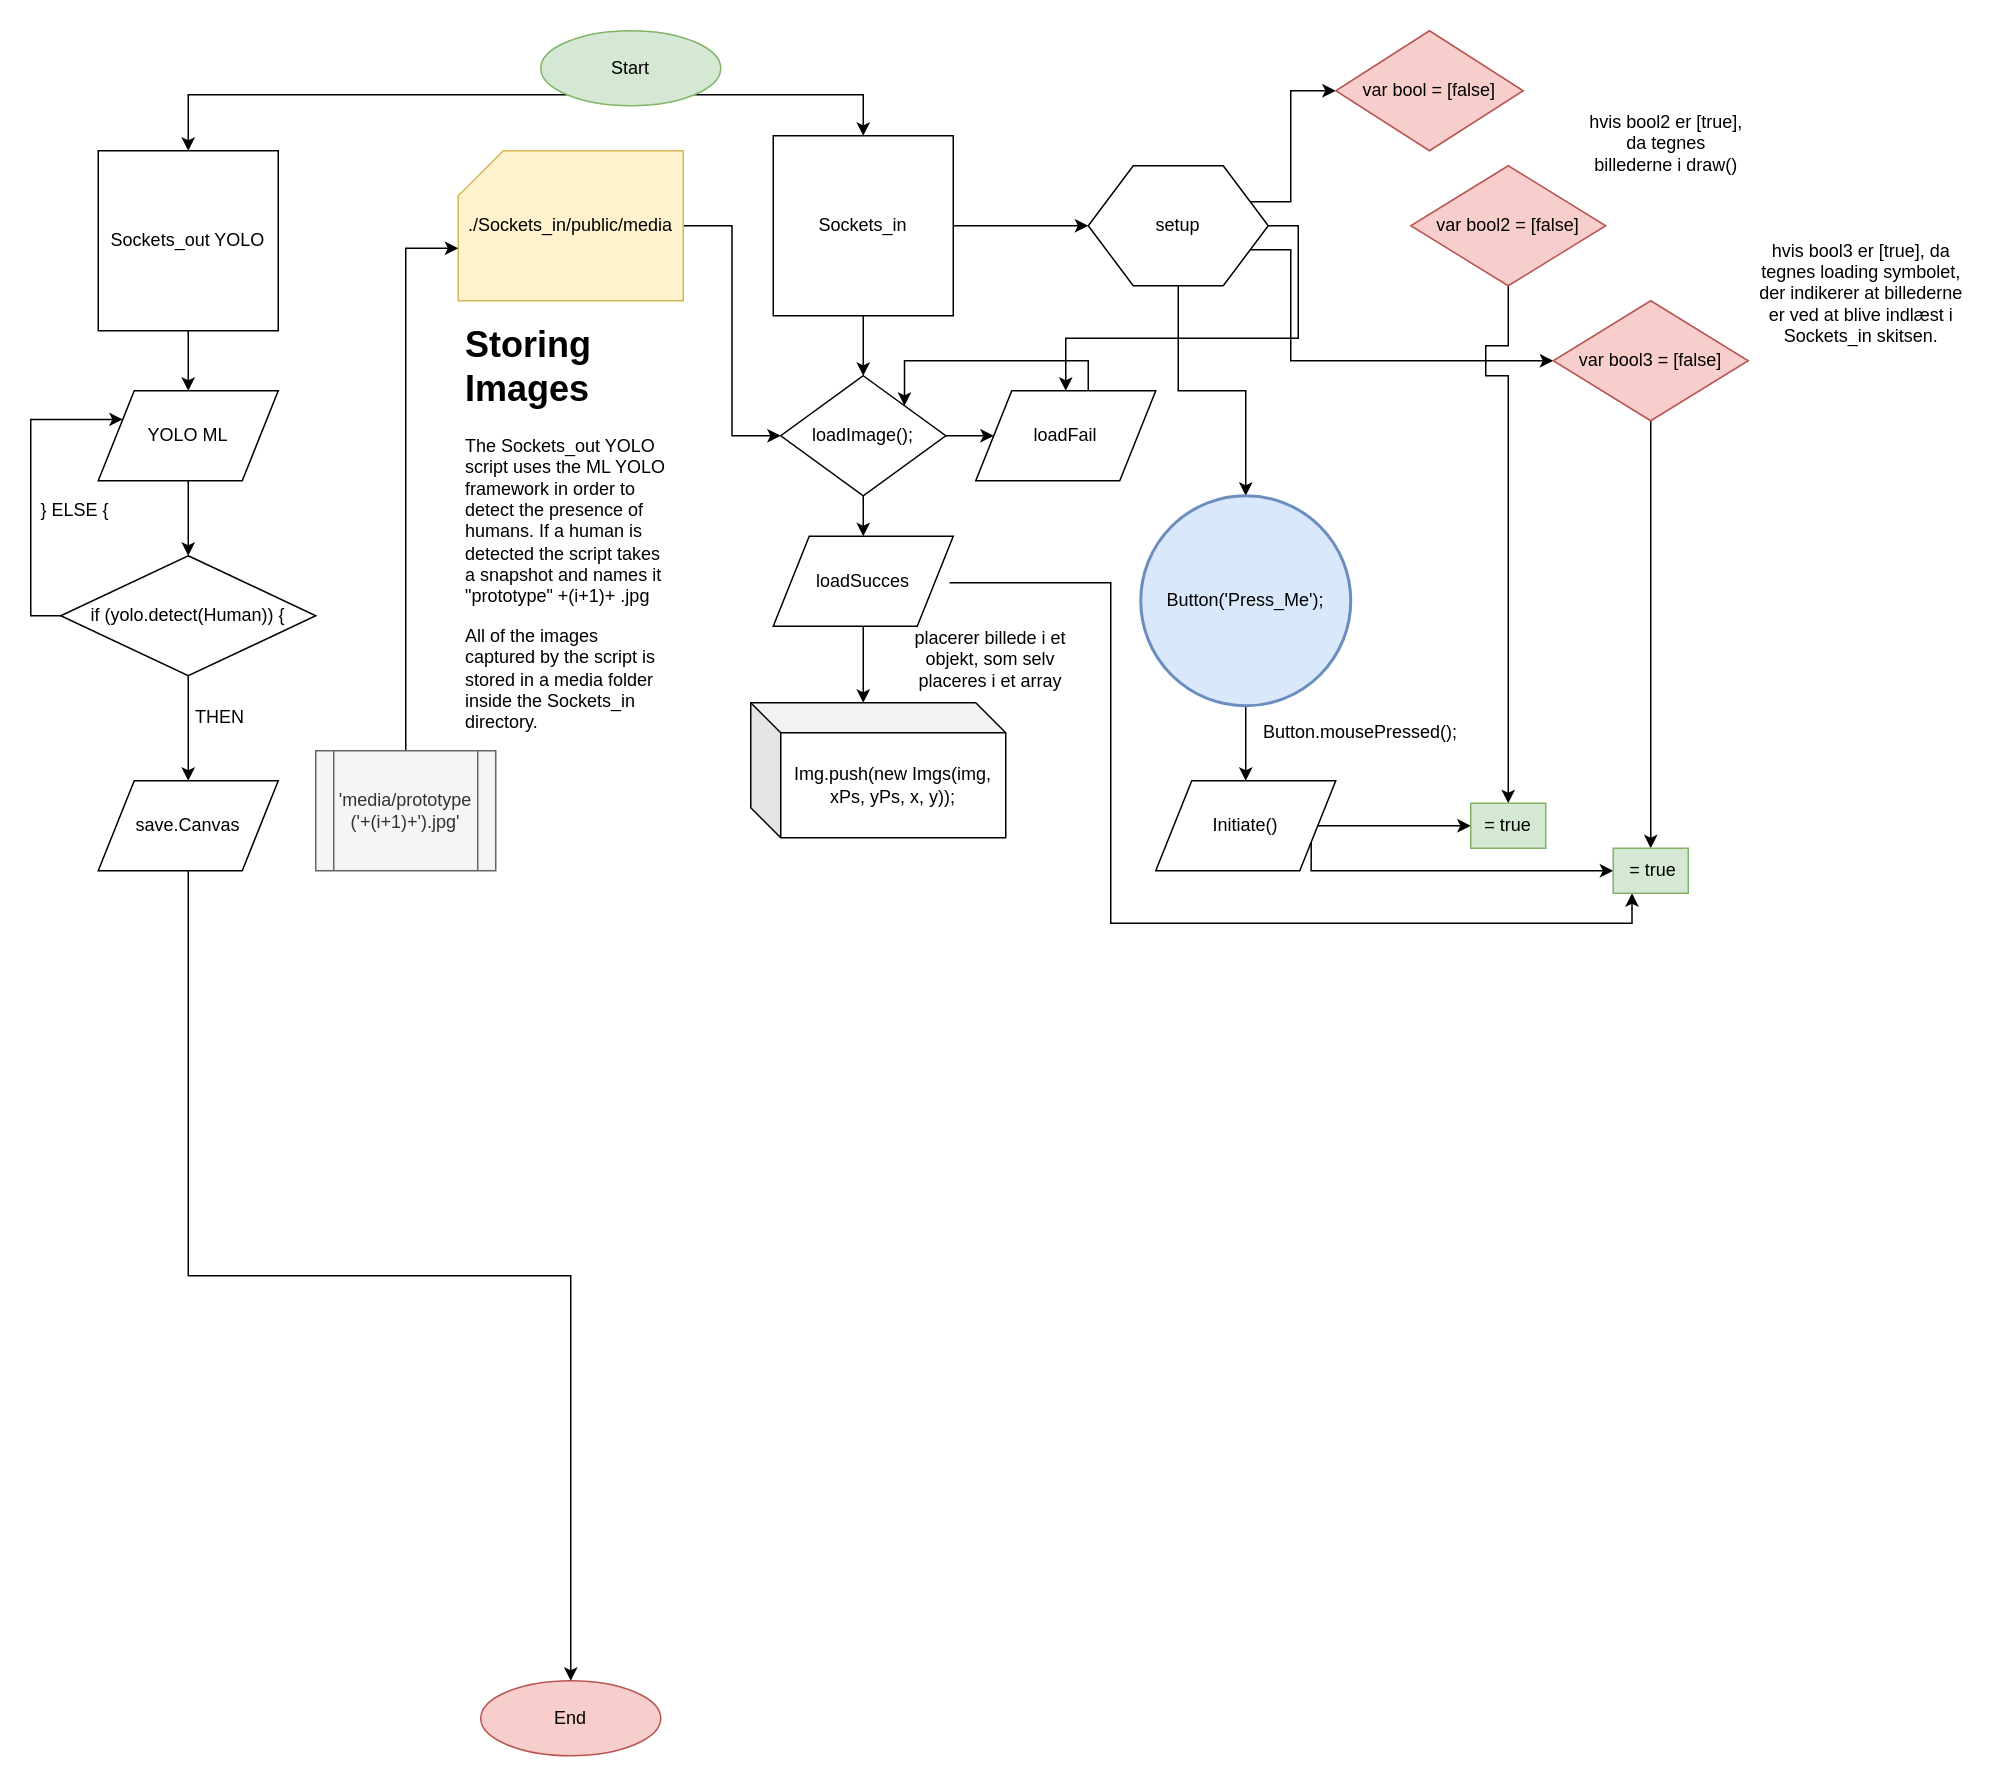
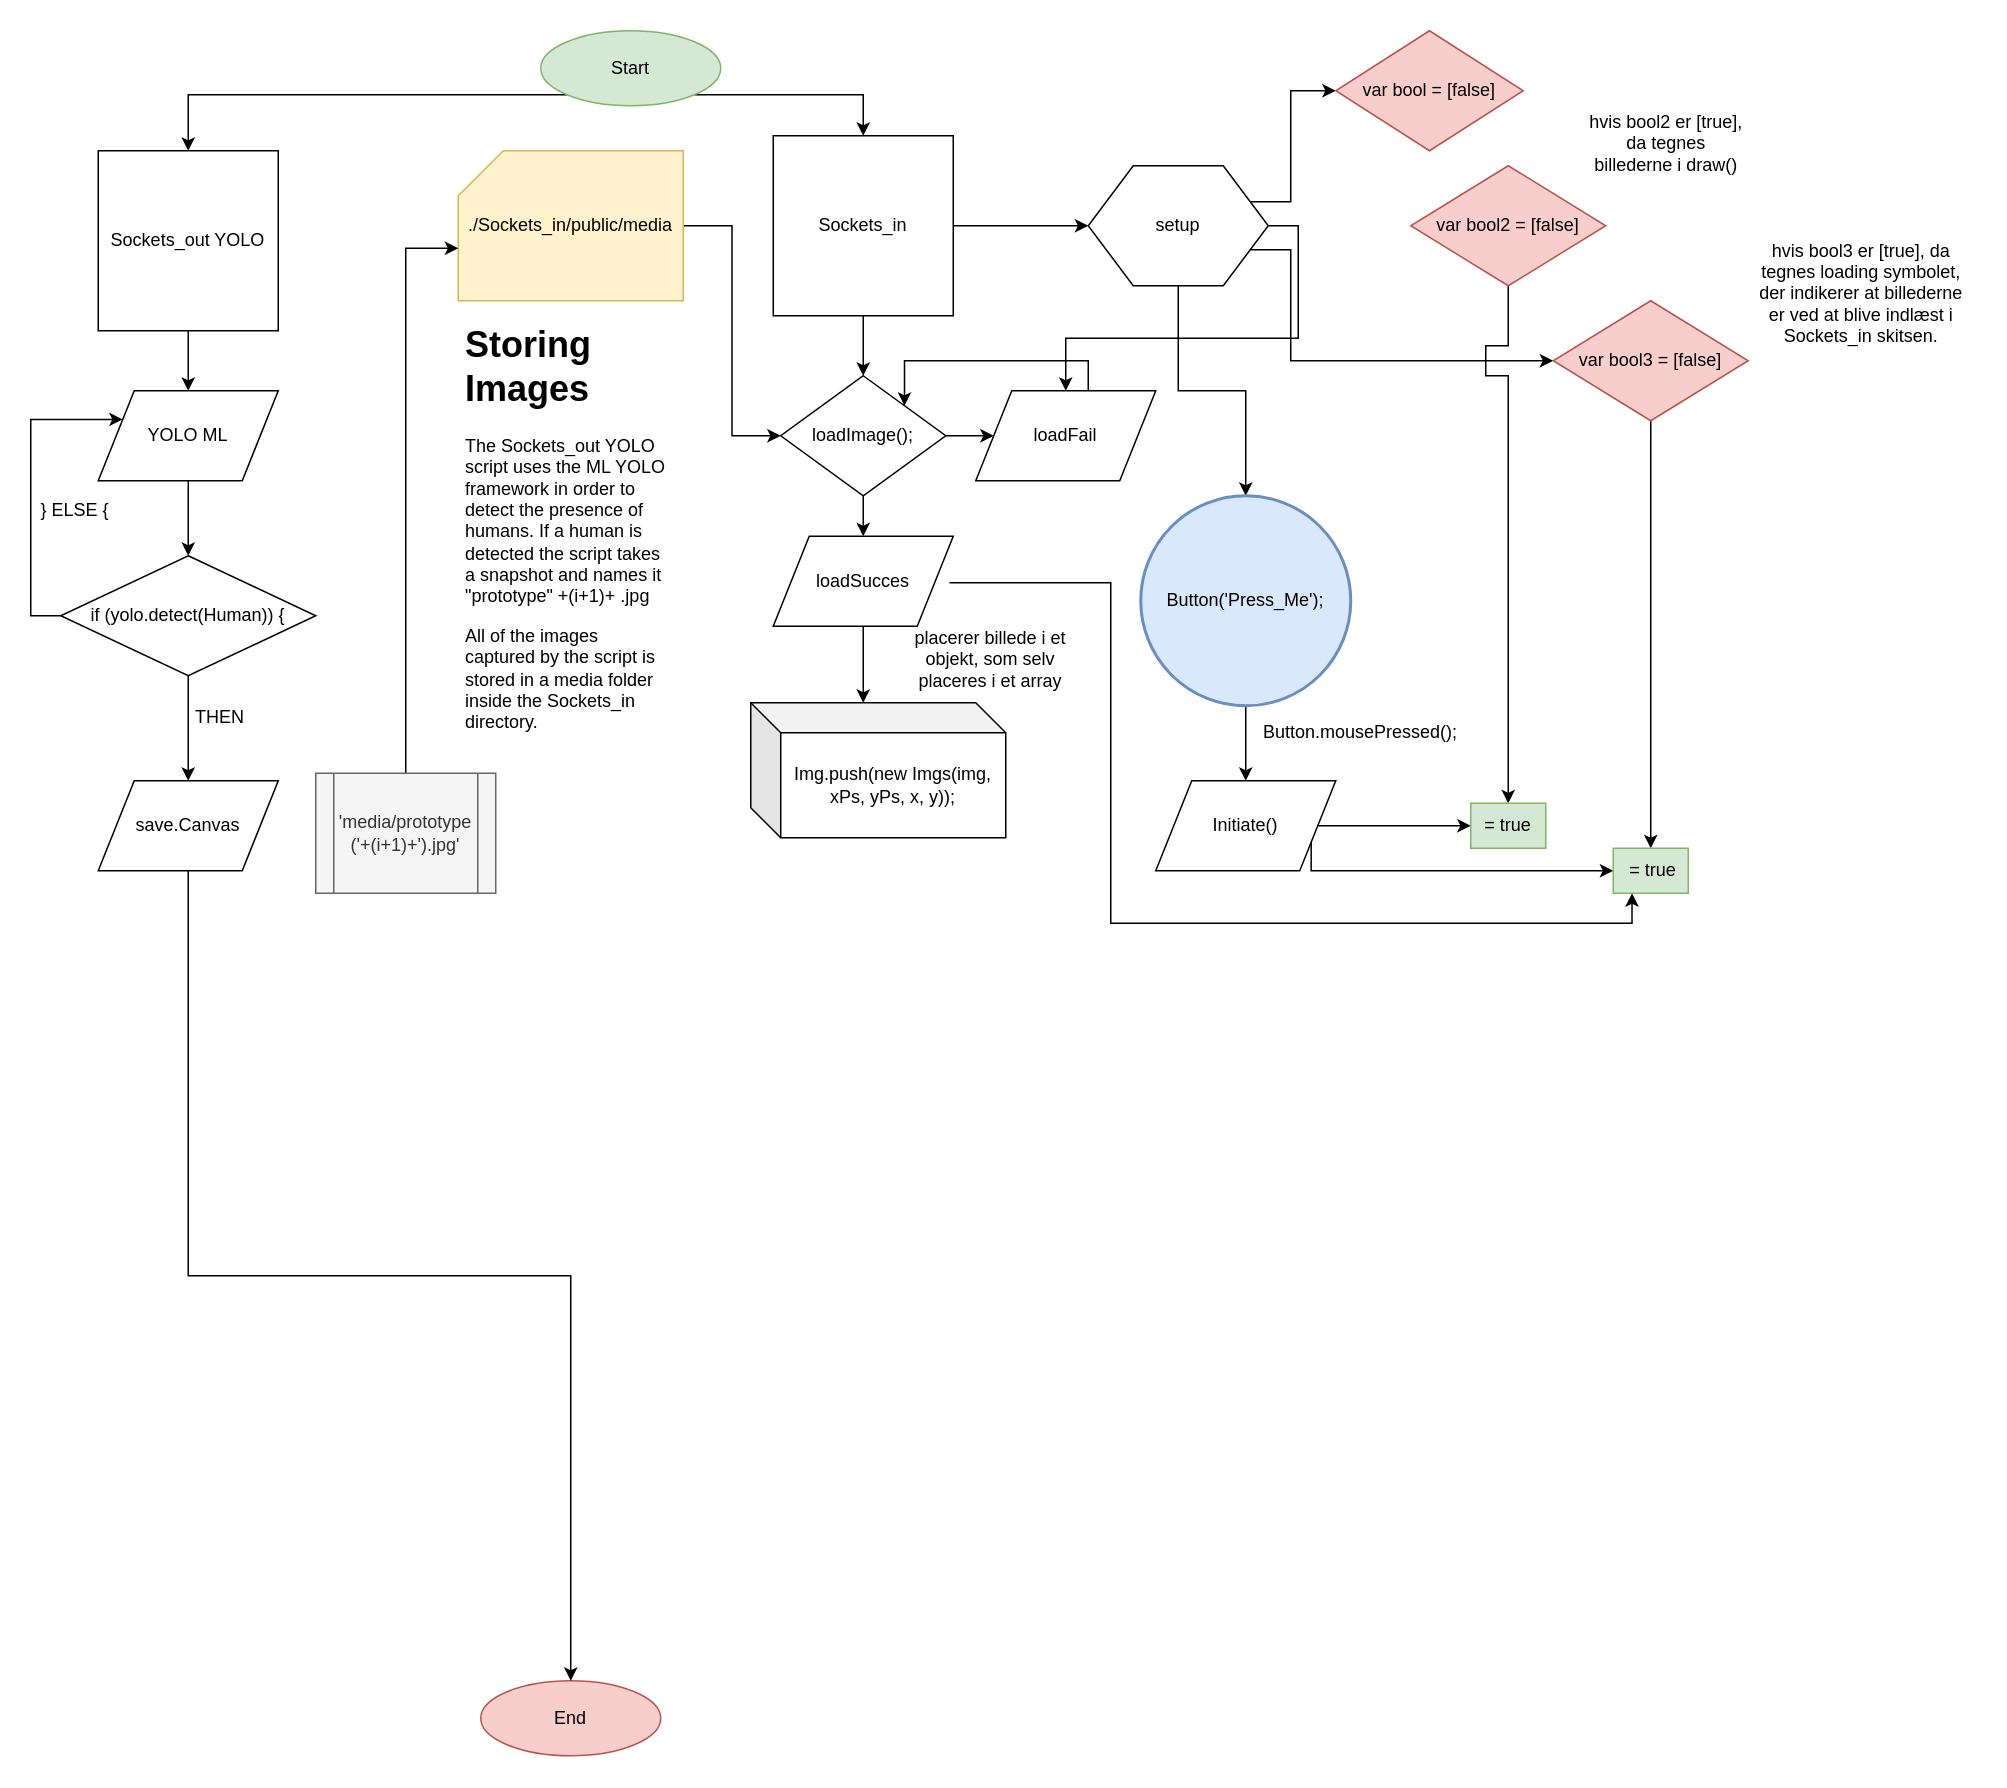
node "'media/prototype ('+(i+1)+').jpg'": moved (406, 811) -> (406, 833)
